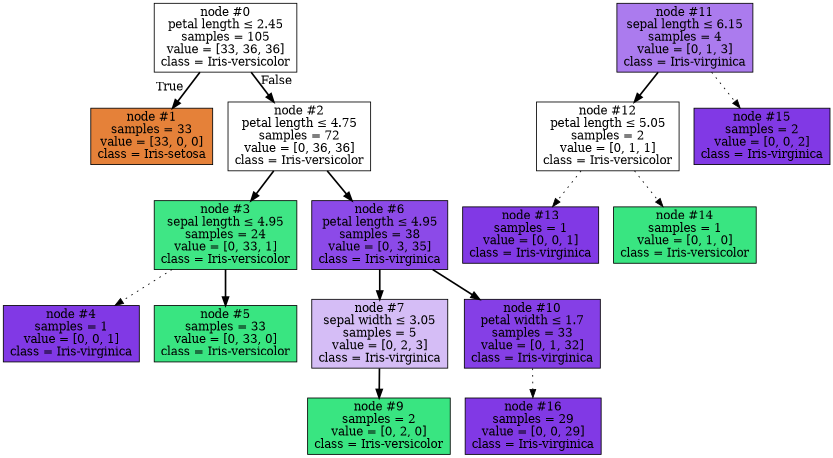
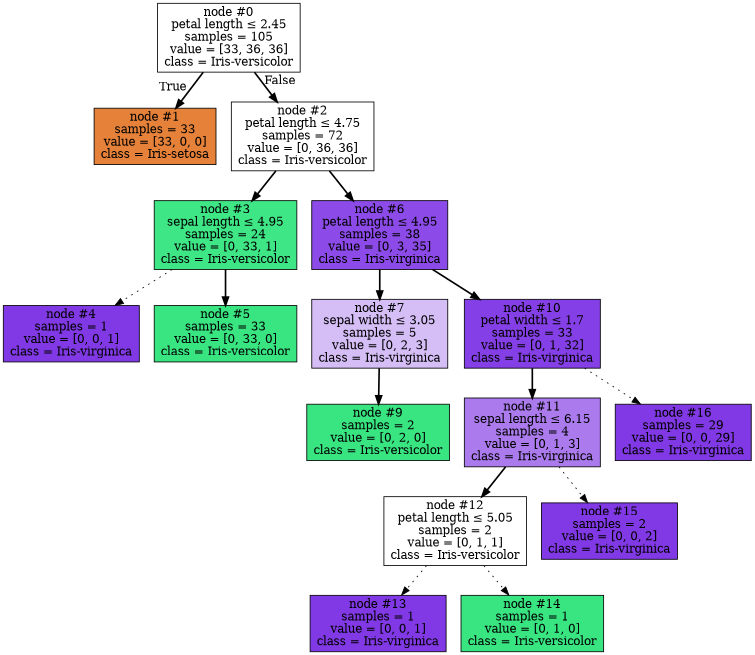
edge "node #10" -> "node #11": added
